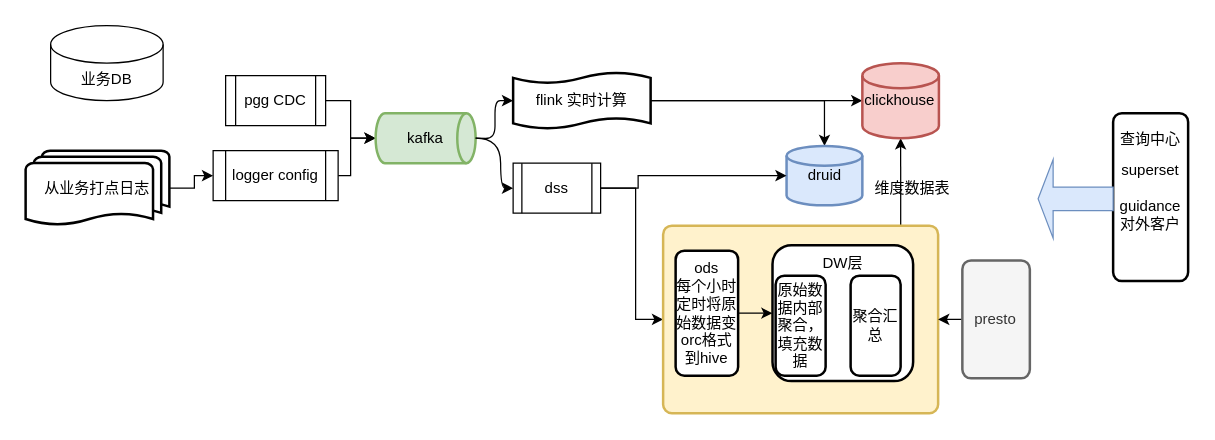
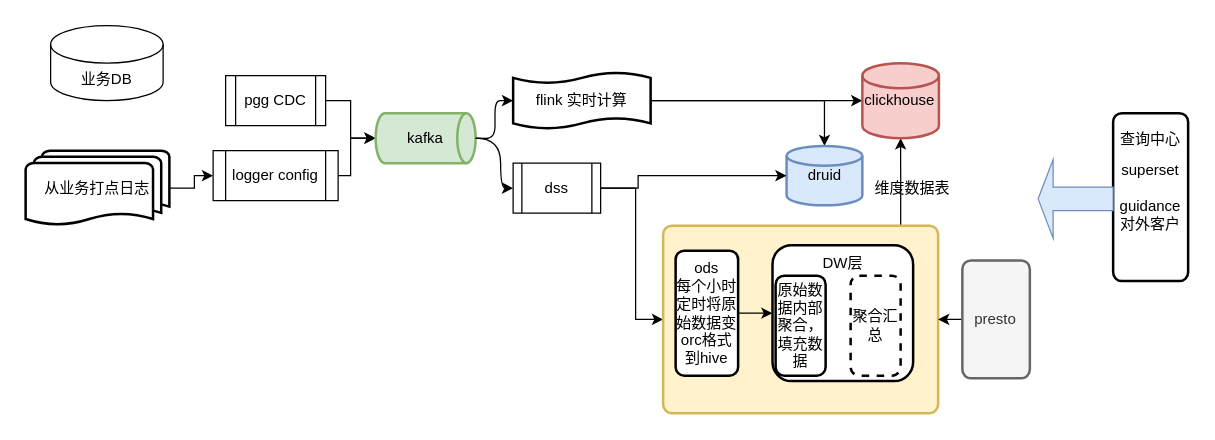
node "聚合汇总": style solid -> dashed
